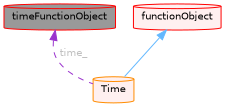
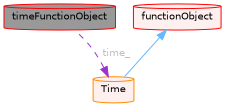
edge "Time" -> "timeFunctionObject": reversed
